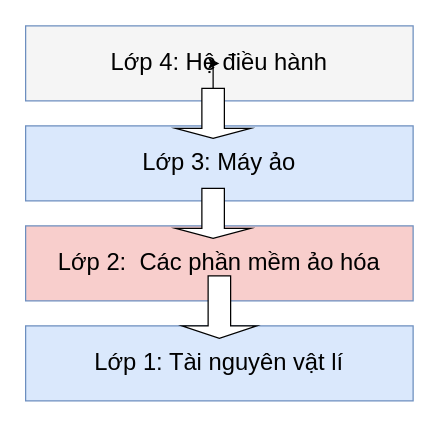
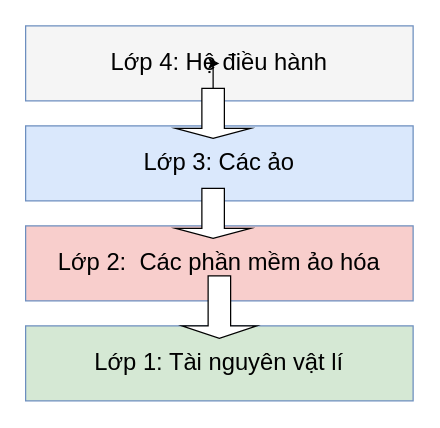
node "Lớp 3: Máy ảo": label "Lớp 3: Máy ảo" -> "Lớp 3: Các ảo"
node "Lớp 1: Tài nguyên vật lí": fillcolor #dae8fc -> #d5e8d4
